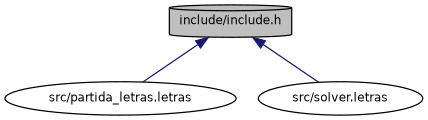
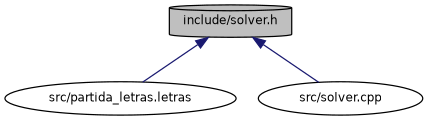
node "include/include.h": label "include/include.h" -> "include/solver.h"
node "src/solver.letras": label "src/solver.letras" -> "src/solver.cpp"
